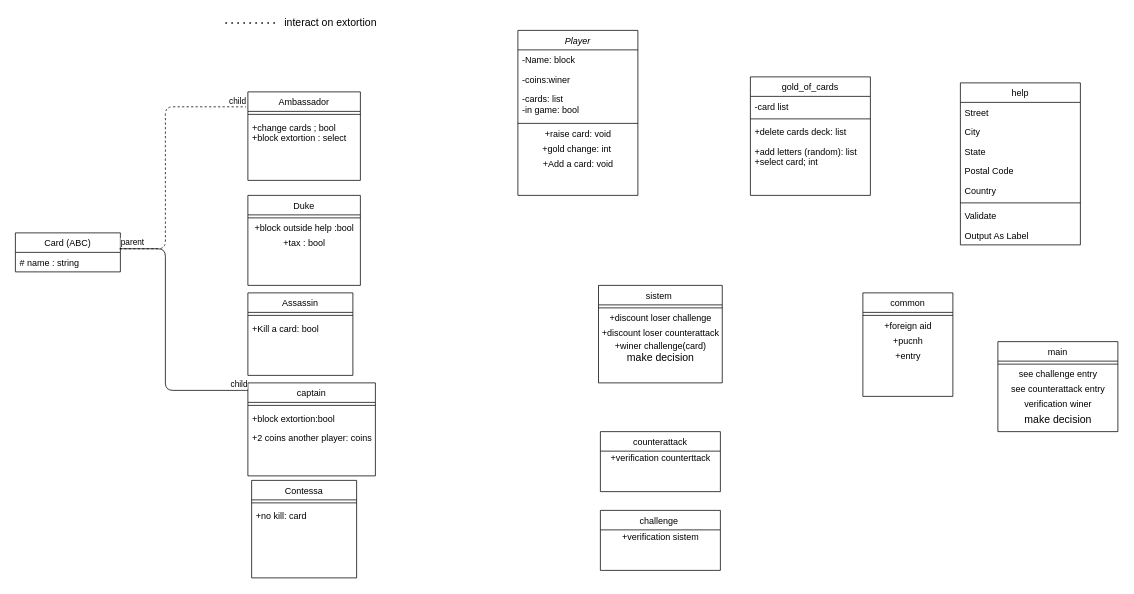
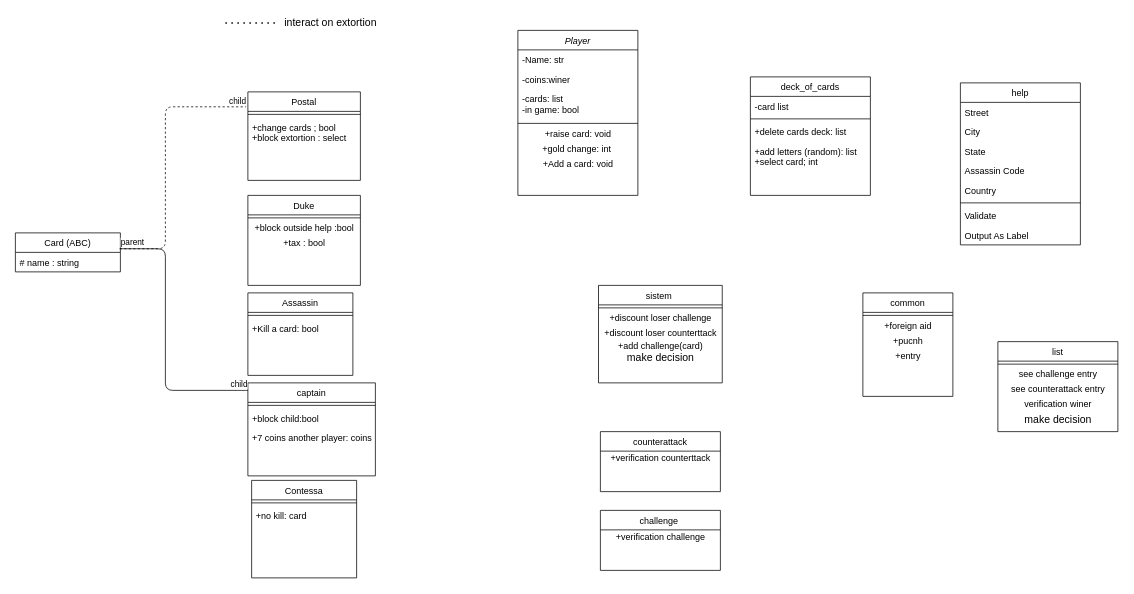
node "-Name: block": label "-Name: block" -> "-Name: str"
node "gold_of_cards": label "gold_of_cards" -> "deck_of_cards"
node "Ambassador": label "Ambassador" -> "Postal"
node "Postal Code": label "Postal Code" -> "Assassin Code"
node "+discount loser counterattack": label "+discount loser counterattack" -> "+discount loser counterttack"
node "+winer challenge(card) make decision": label "+winer challenge(card) make decision" -> "+add challenge(card) make decision"
node "main": label "main" -> "list"
node "+block extortion:bool": label "+block extortion:bool" -> "+block child:bool"
node "+2 coins another player: coins": label "+2 coins another player: coins" -> "+7 coins another player: coins"
node "+verification sistem": label "+verification sistem" -> "+verification challenge"
